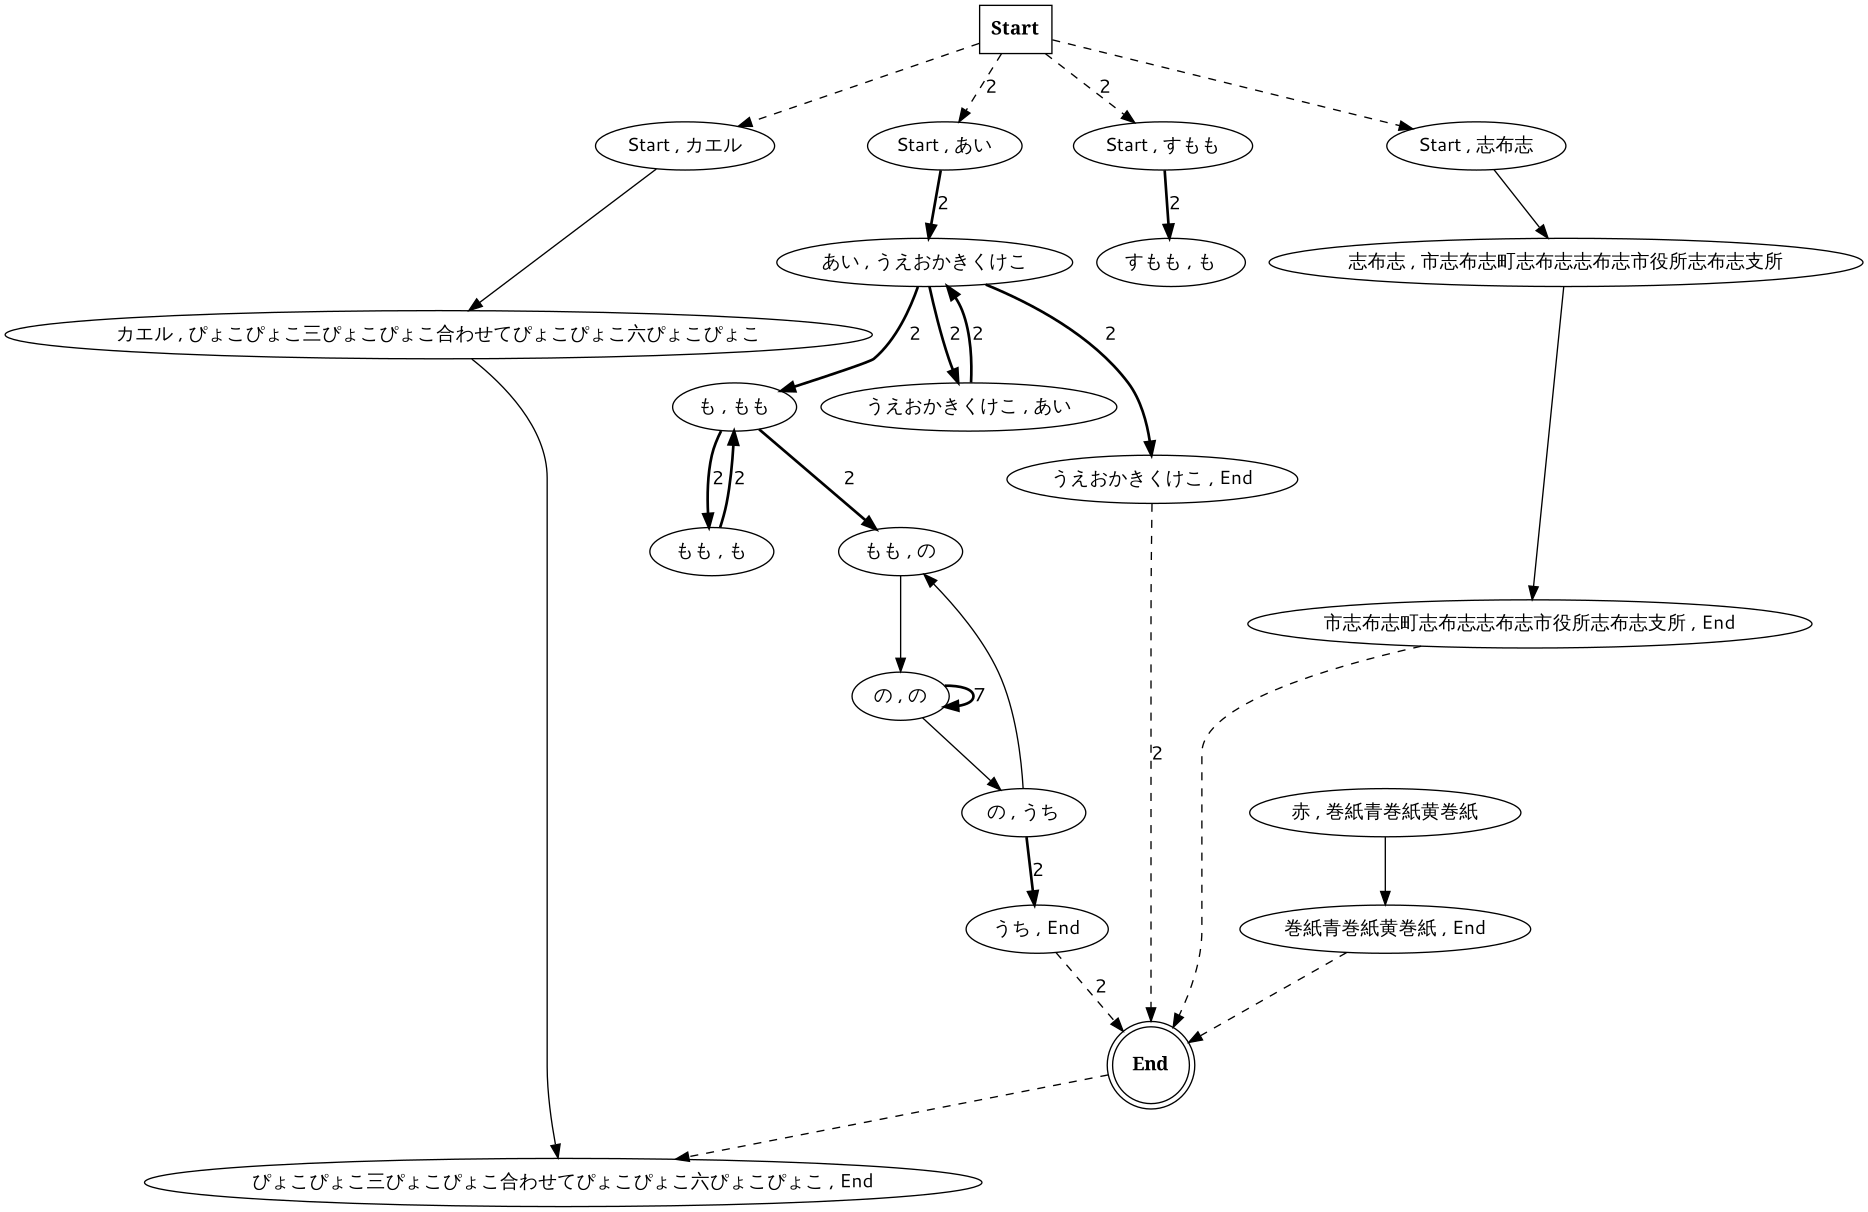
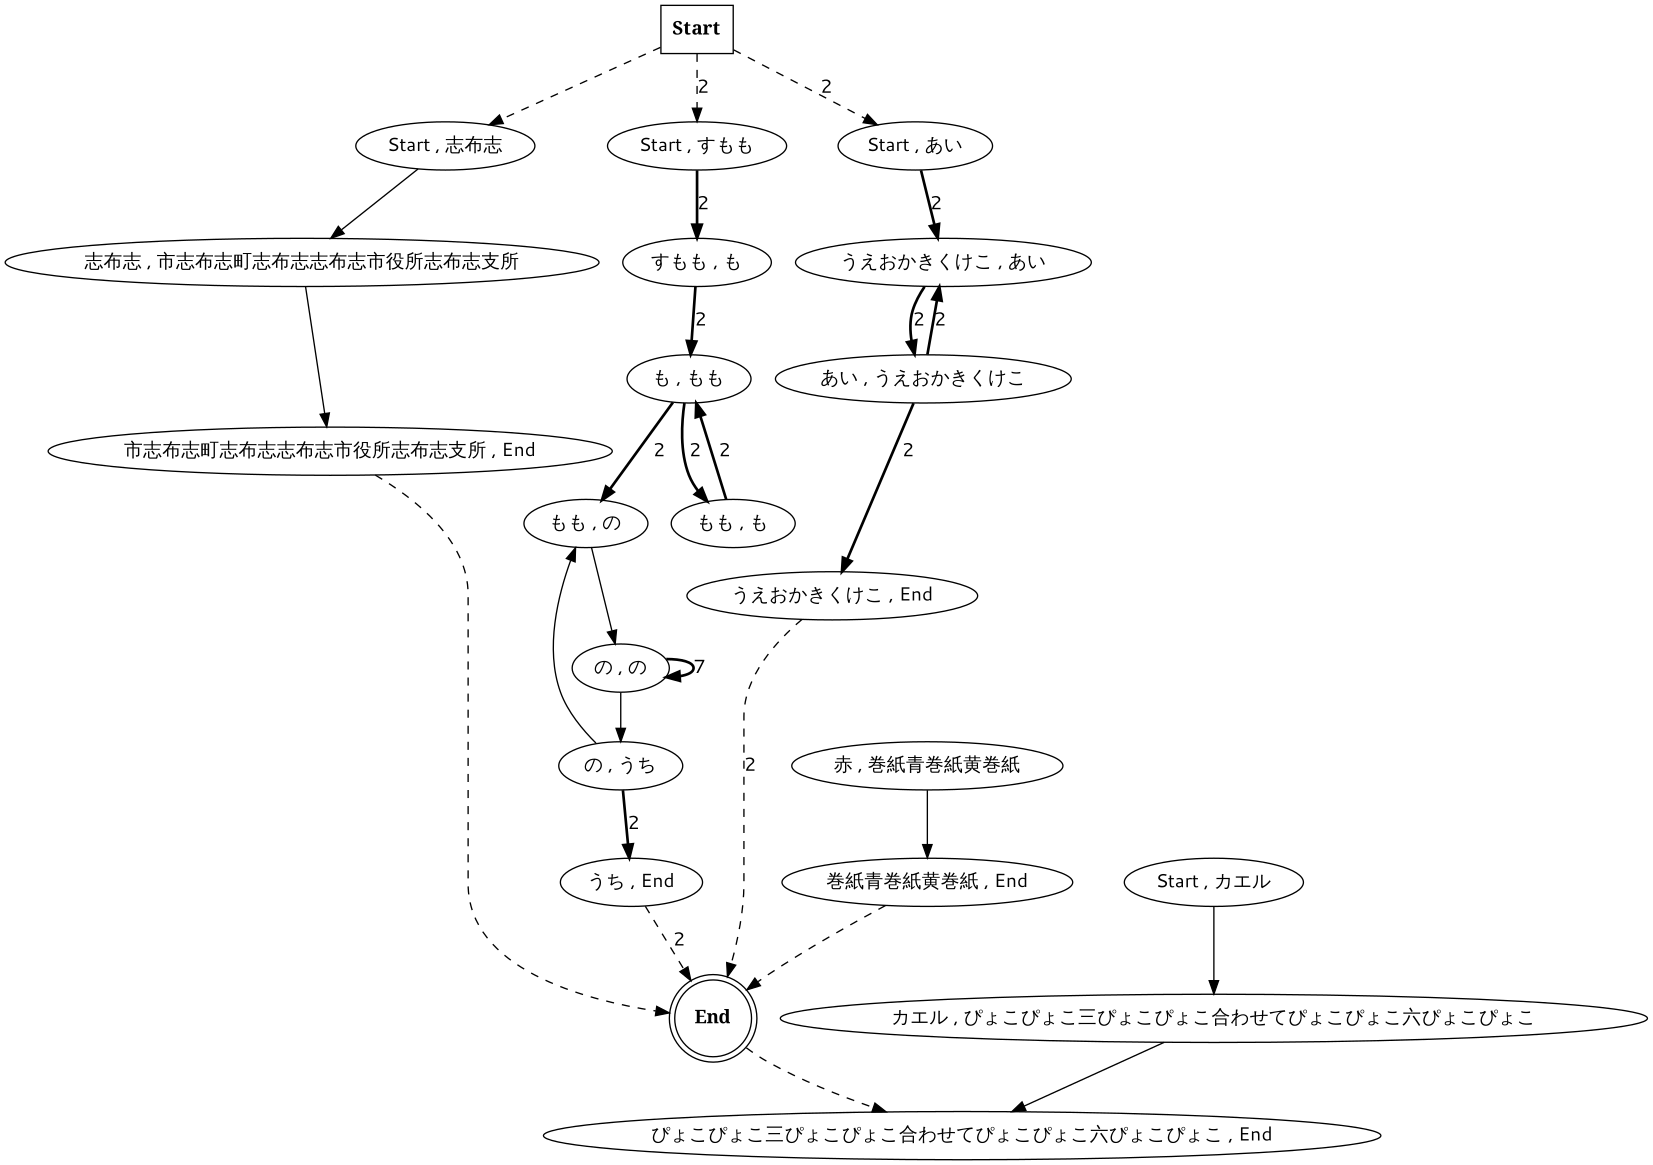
edge "Start" -> "Start , カエル": removed
edge "Start , あい" -> "あい , うえおかきくけこ": now "Start , あい" -> "うえおかきくけこ , あい"
edge "あい , うえおかきくけこ" -> "も , もも": now "すもも , も" -> "も , もも"
